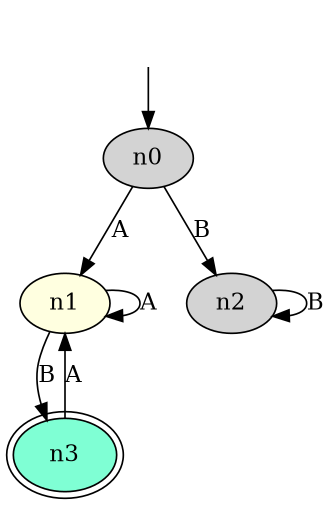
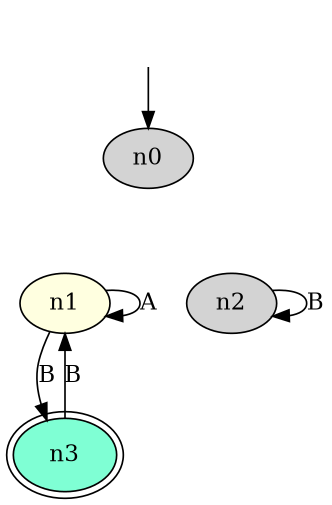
edge "n0" -> "n1": removed, label "A"
edge "n0" -> "n2": removed, label "B"
edge "n3" -> "n1": label "A" -> "B"
